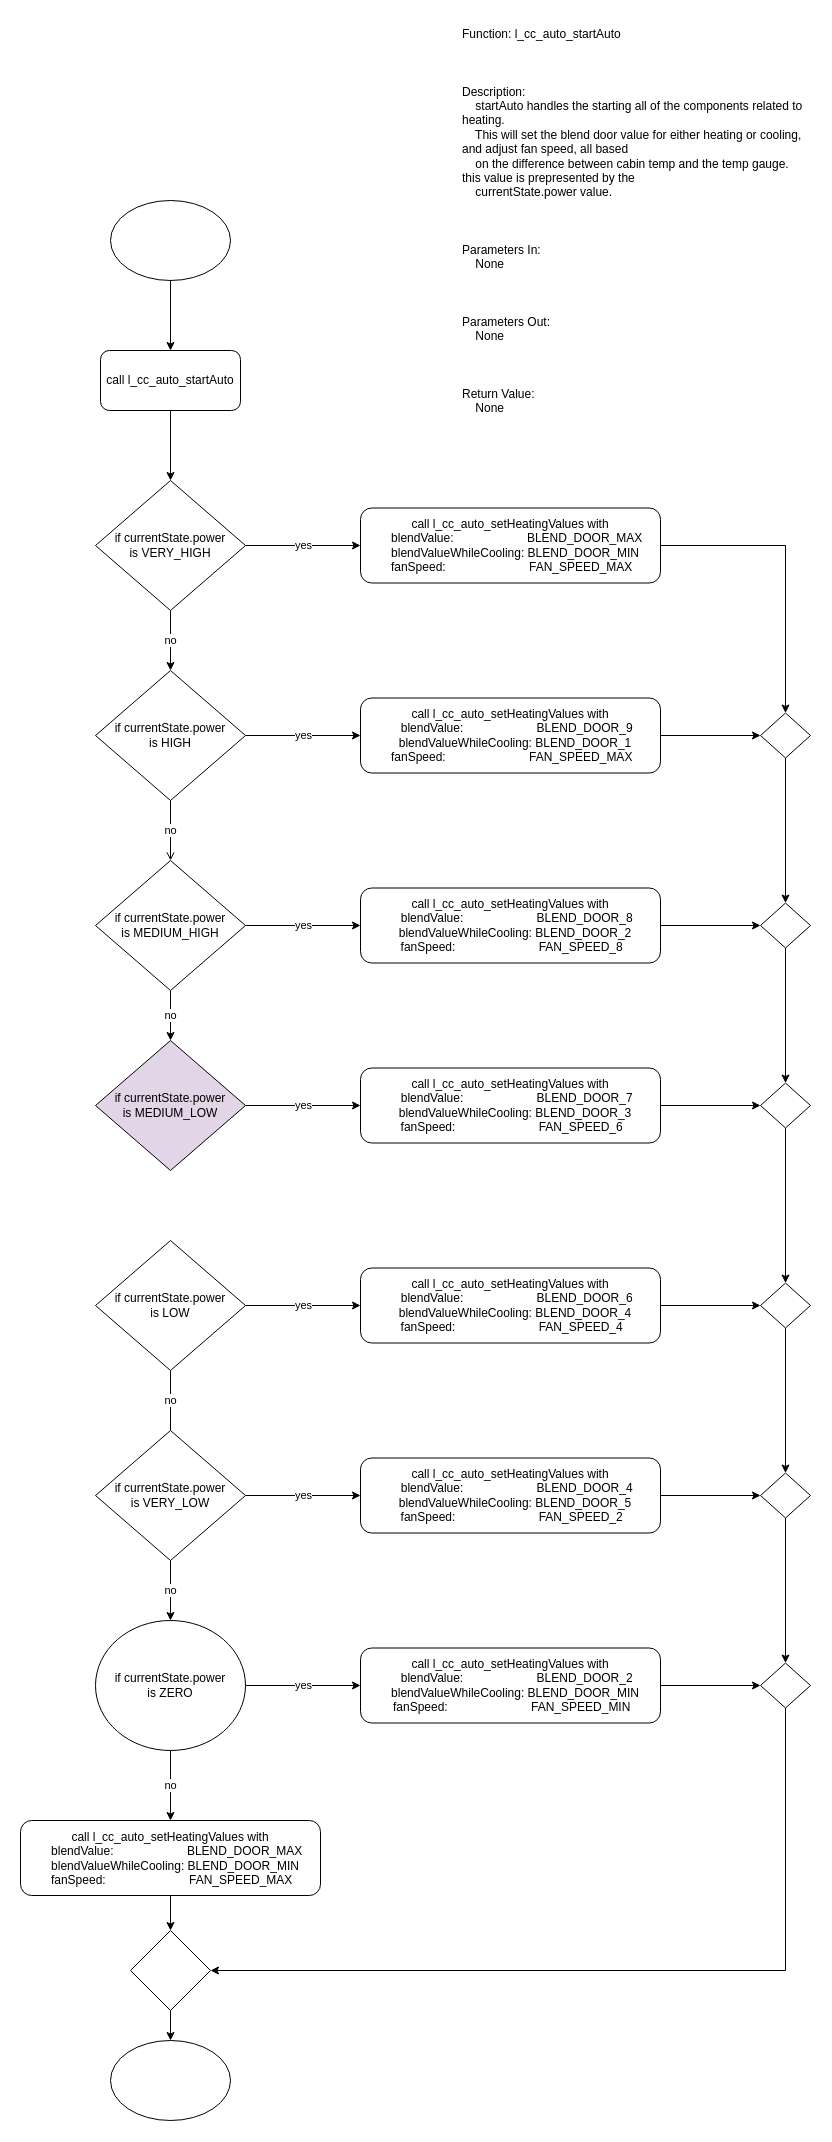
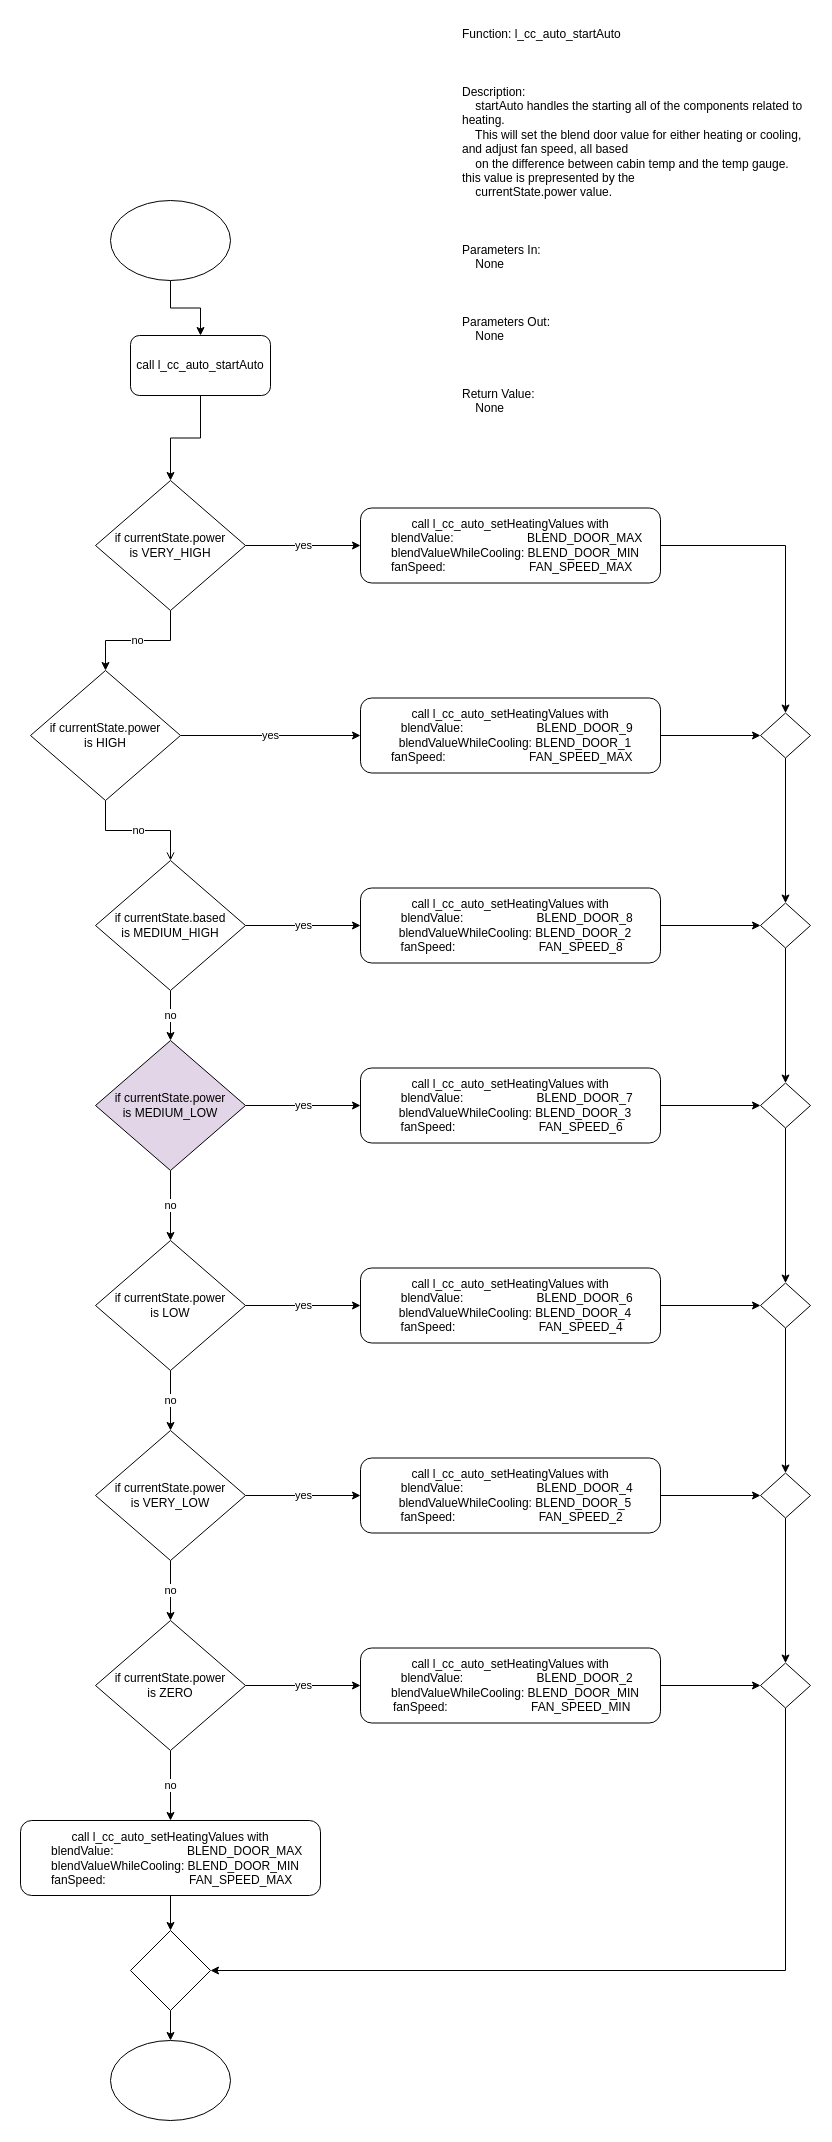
node "call l_cc_auto_startAuto": moved (171, 381) -> (201, 366)
node "if currentState.power is HIGH": moved (171, 736) -> (106, 736)
node "if currentState.power is MEDIUM_HIGH": label "if currentState.power is MEDIUM_HIGH" -> "if currentState.based is MEDIUM_HIGH"
edge "if currentState.power is MEDIUM_LOW" -> "if currentState.power is LOW": added, label "no"
edge "if currentState.power is LOW" -- "if currentState.power is VERY_LOW": arrowhead none -> classic
node "if currentState.power is ZERO": shape ellipse -> diamond
